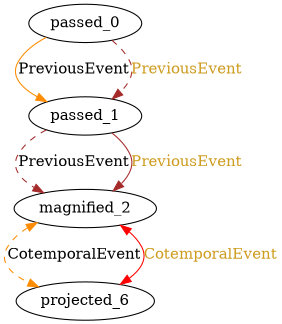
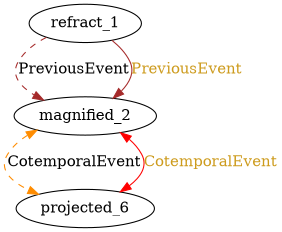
node "passed_0": removed
node "passed_1": label "passed_1" -> "refract_1"
